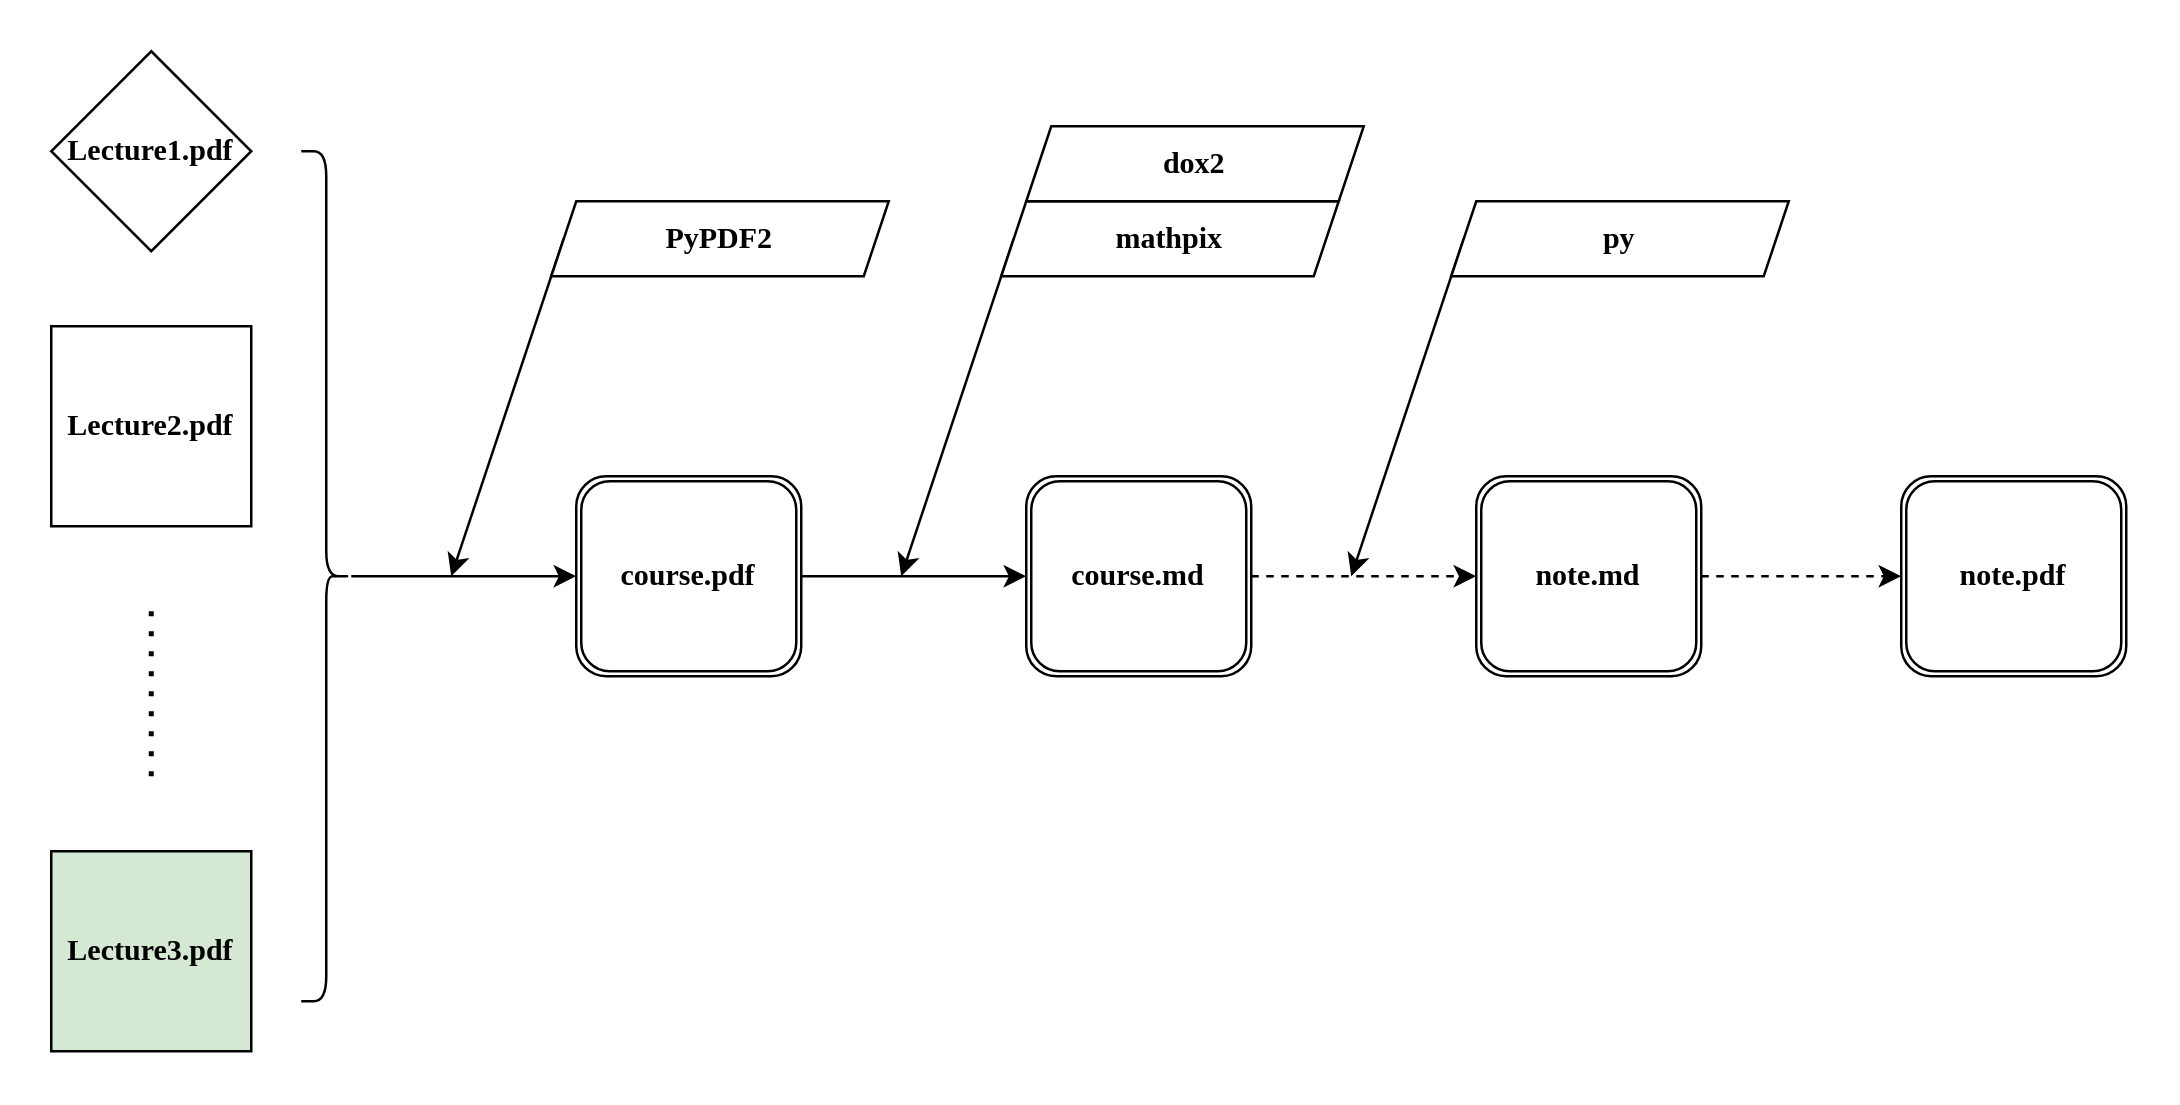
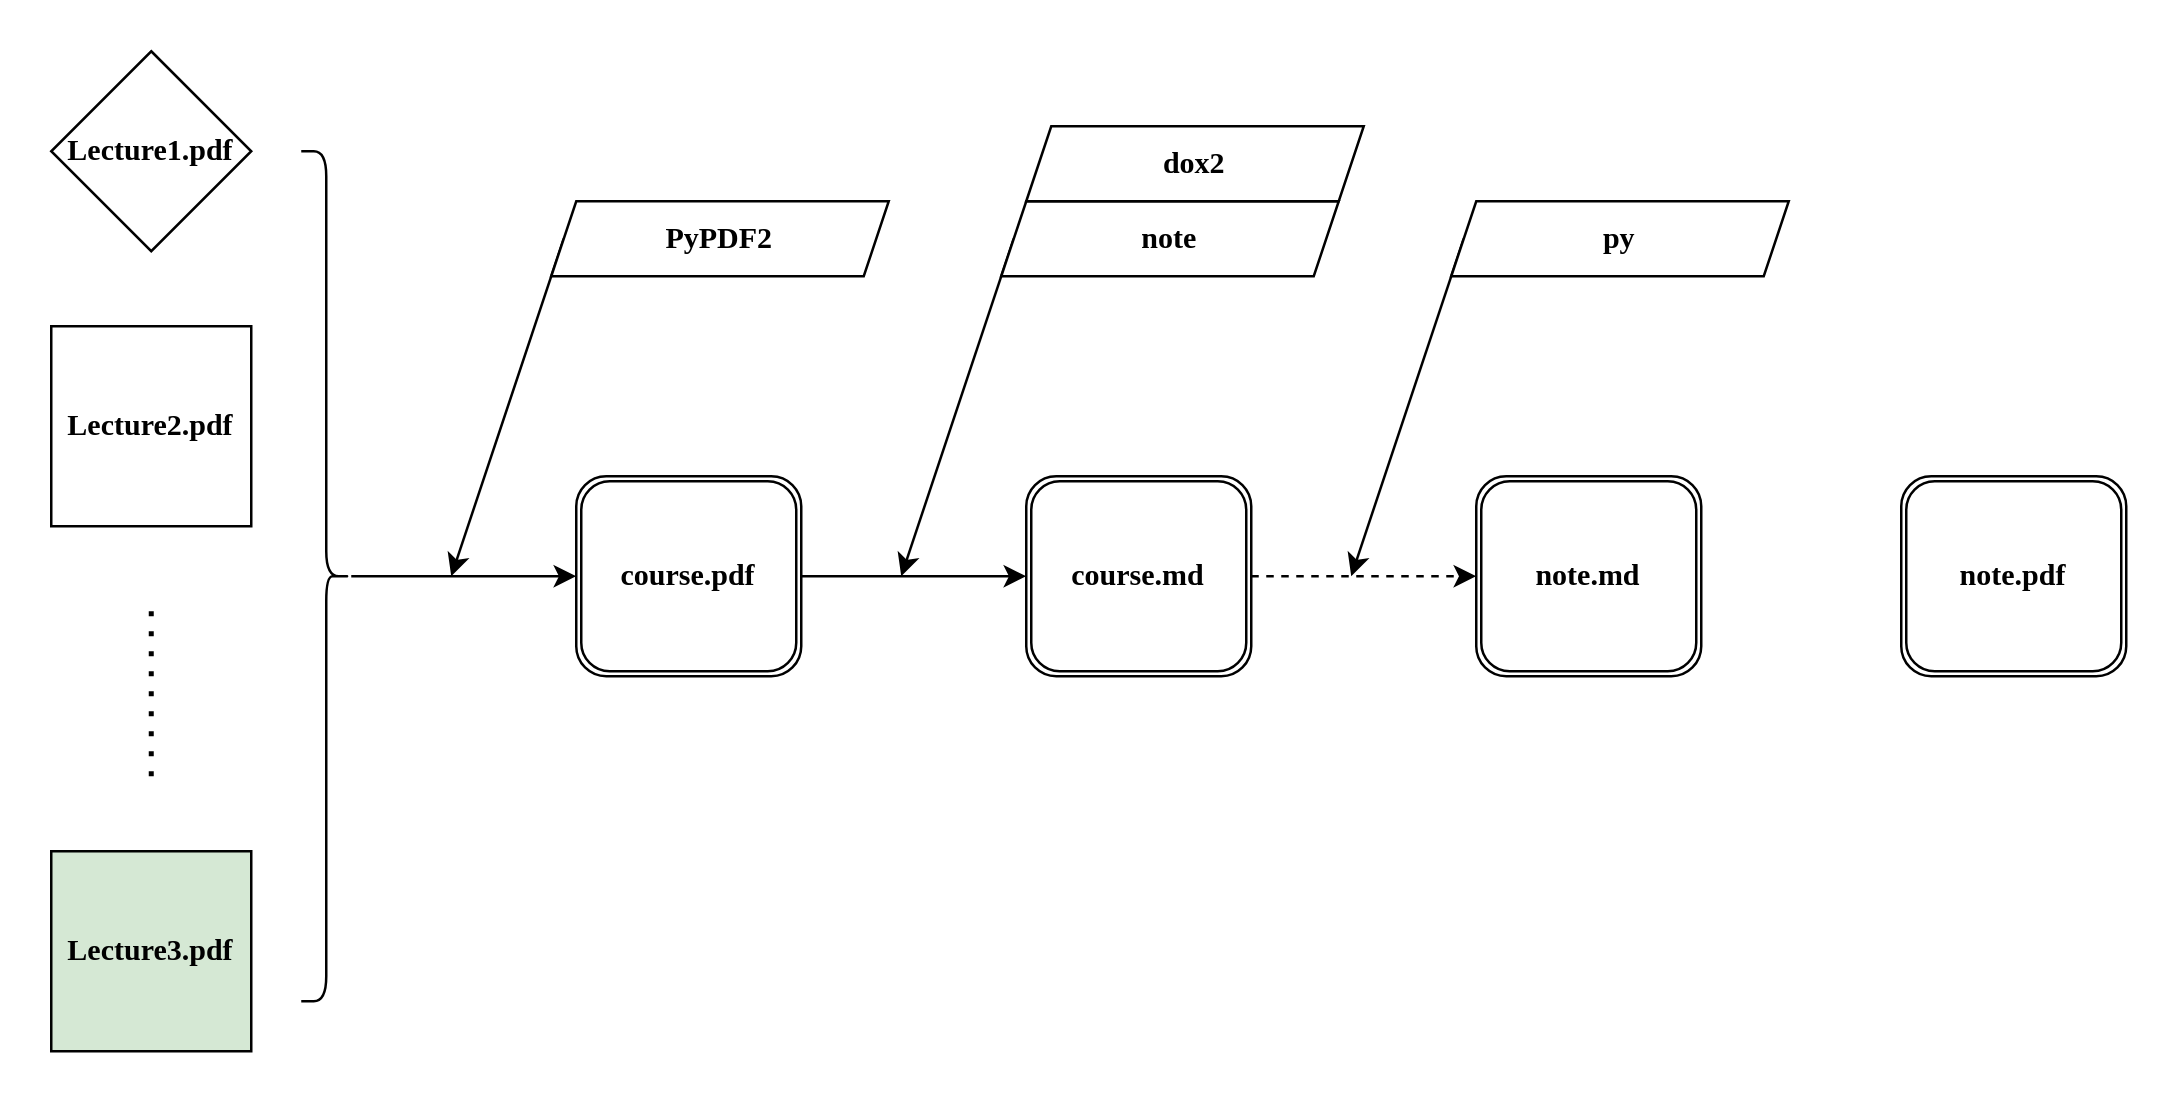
node "mathpix": label "mathpix" -> "note"
edge "note.md" -> "note.pdf": removed
